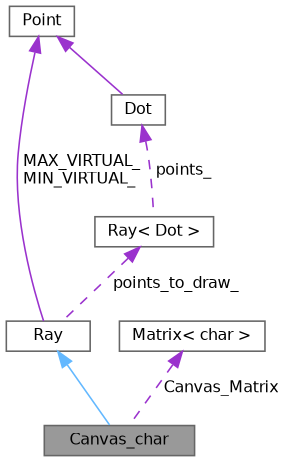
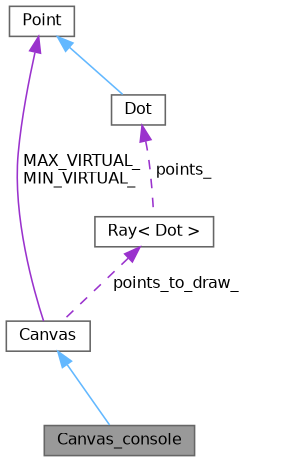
edge "Dot" -> "Point": color darkorchid3 -> steelblue1
node "Ray": label "Ray" -> "Canvas"
node "Matrix< char >": removed
node "Canvas_char": label "Canvas_char" -> "Canvas_console"
